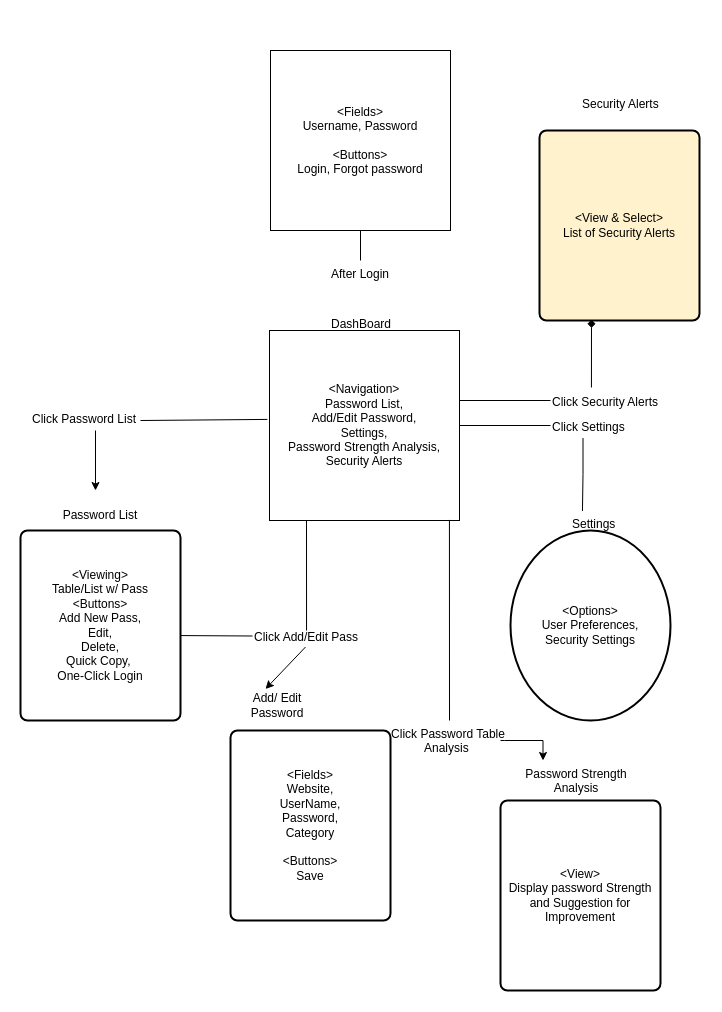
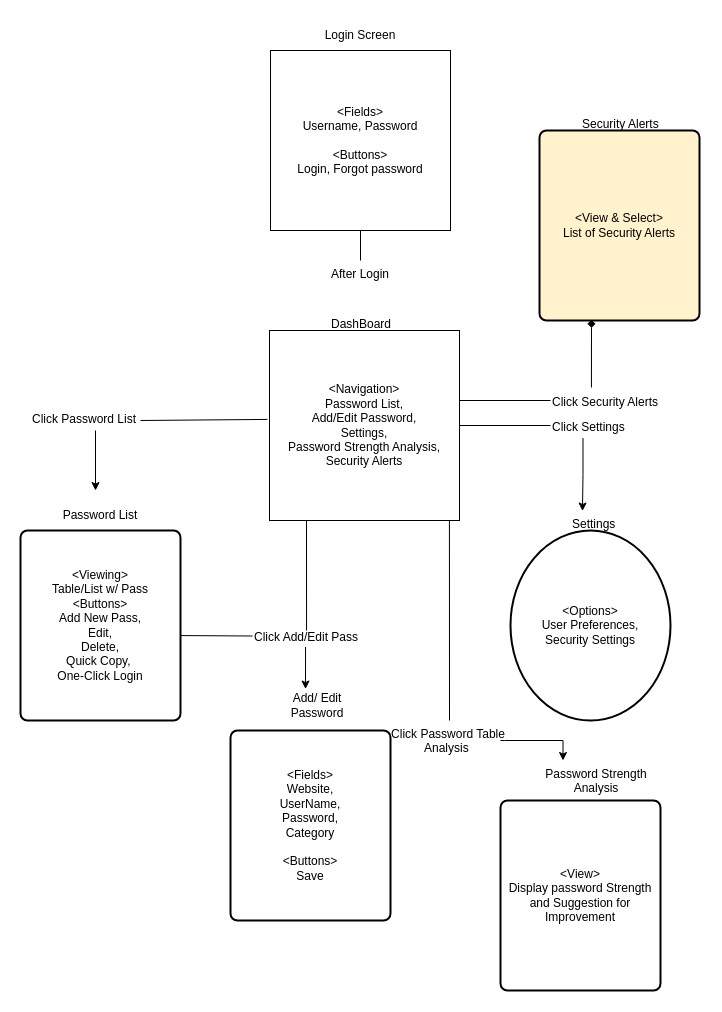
node "Login Screen": added
node "Security Alerts": moved (631, 101) -> (631, 121)
edge "Click Settings" -- "Settings": arrowhead none -> classic
node "Add/ Edit Password": moved (278, 706) -> (318, 706)
node "Password Strength Analysis": moved (576, 773) -> (596, 773)
